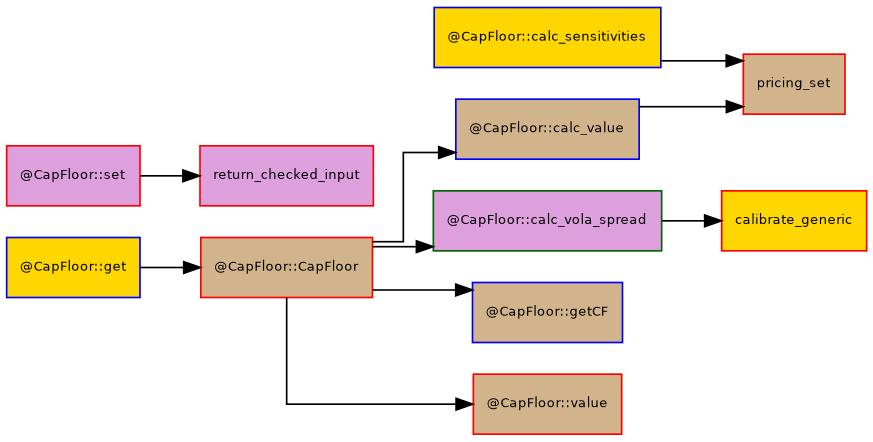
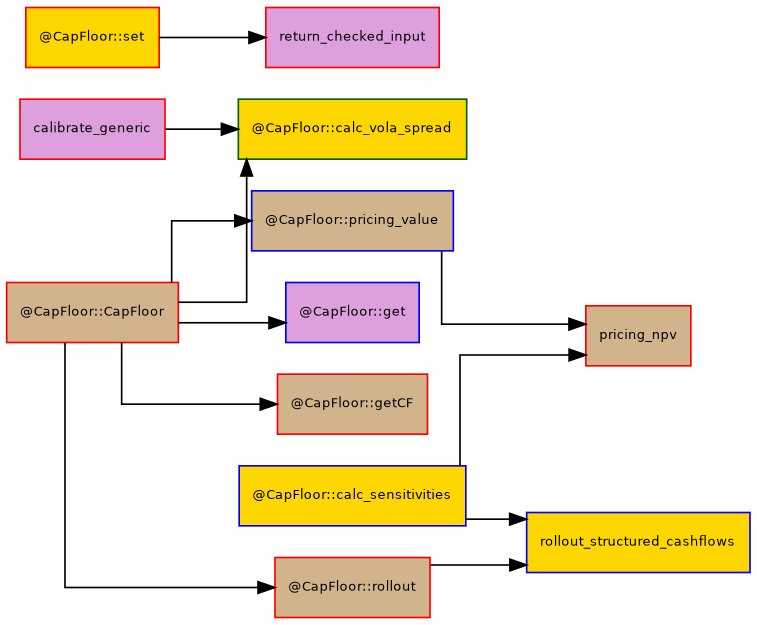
node "pricing_set": label "pricing_set" -> "pricing_npv"
node "@CapFloor::calc_value": label "@CapFloor::calc_value" -> "@CapFloor::pricing_value"
node "@CapFloor::set": fillcolor plum -> gold
node "@CapFloor::calc_vola_spread": fillcolor plum -> gold
edge "@CapFloor::calc_vola_spread" -> "calibrate_generic": reversed
node "calibrate_generic": fillcolor gold -> plum
node "@CapFloor::get": fillcolor gold -> plum
edge "@CapFloor::get" -> "@CapFloor::CapFloor": reversed
node "@CapFloor::getCF": color blue -> red
node "@CapFloor::value": label "@CapFloor::value" -> "@CapFloor::rollout"
node "rollout_structured_cashflows": added
